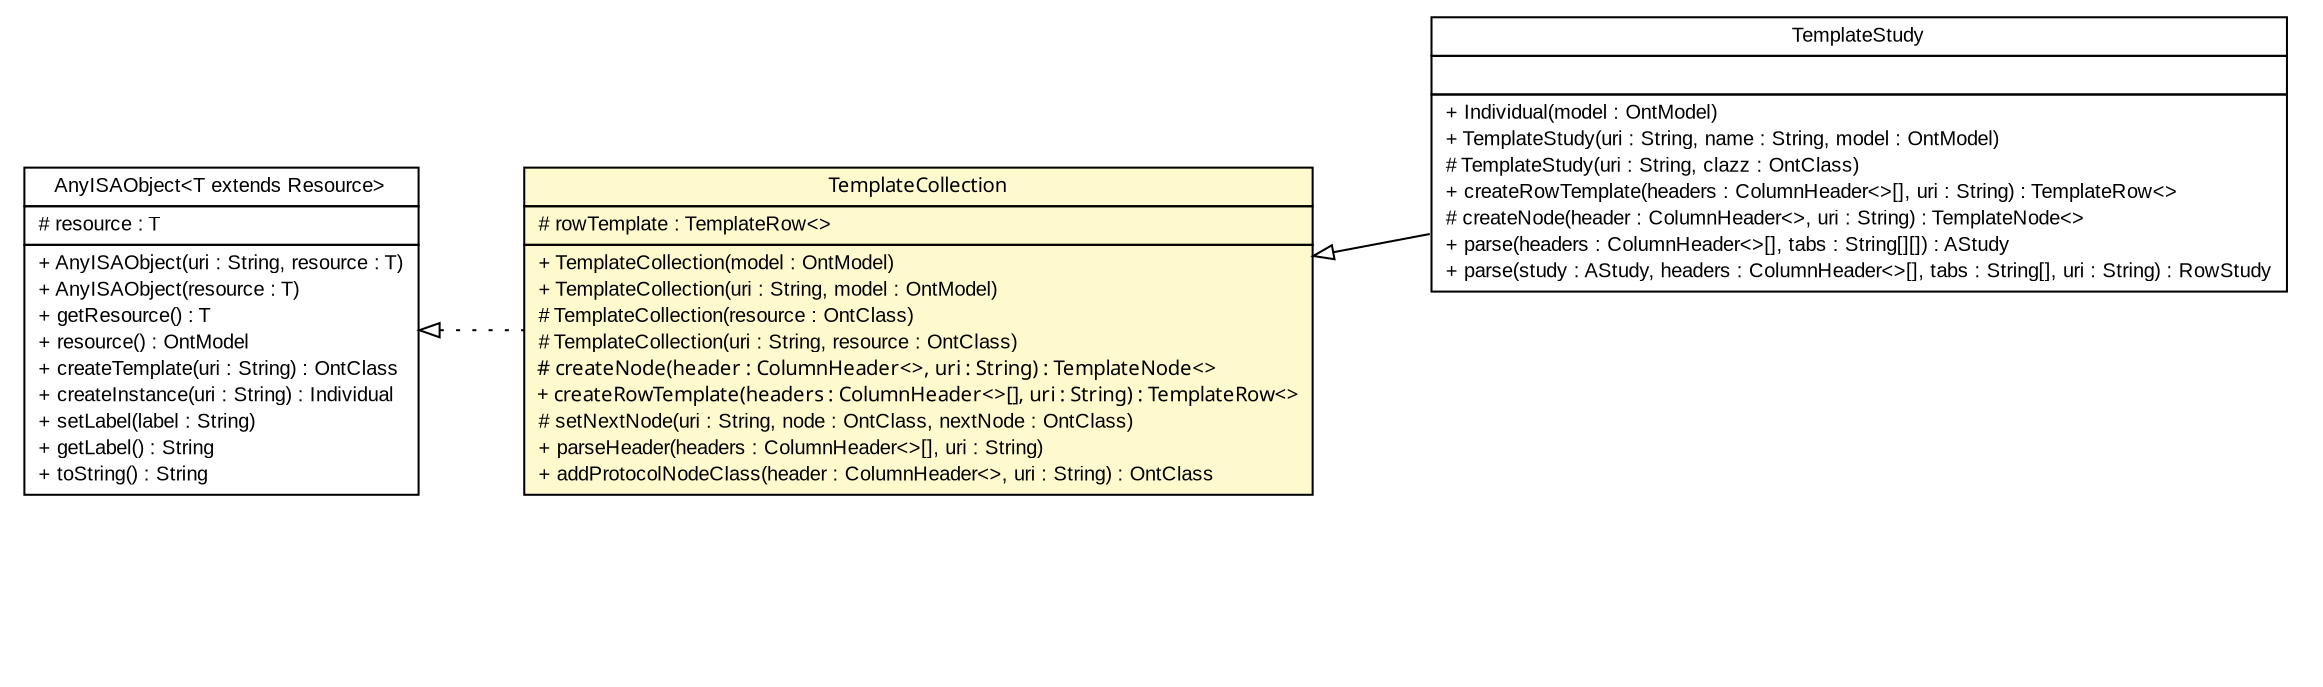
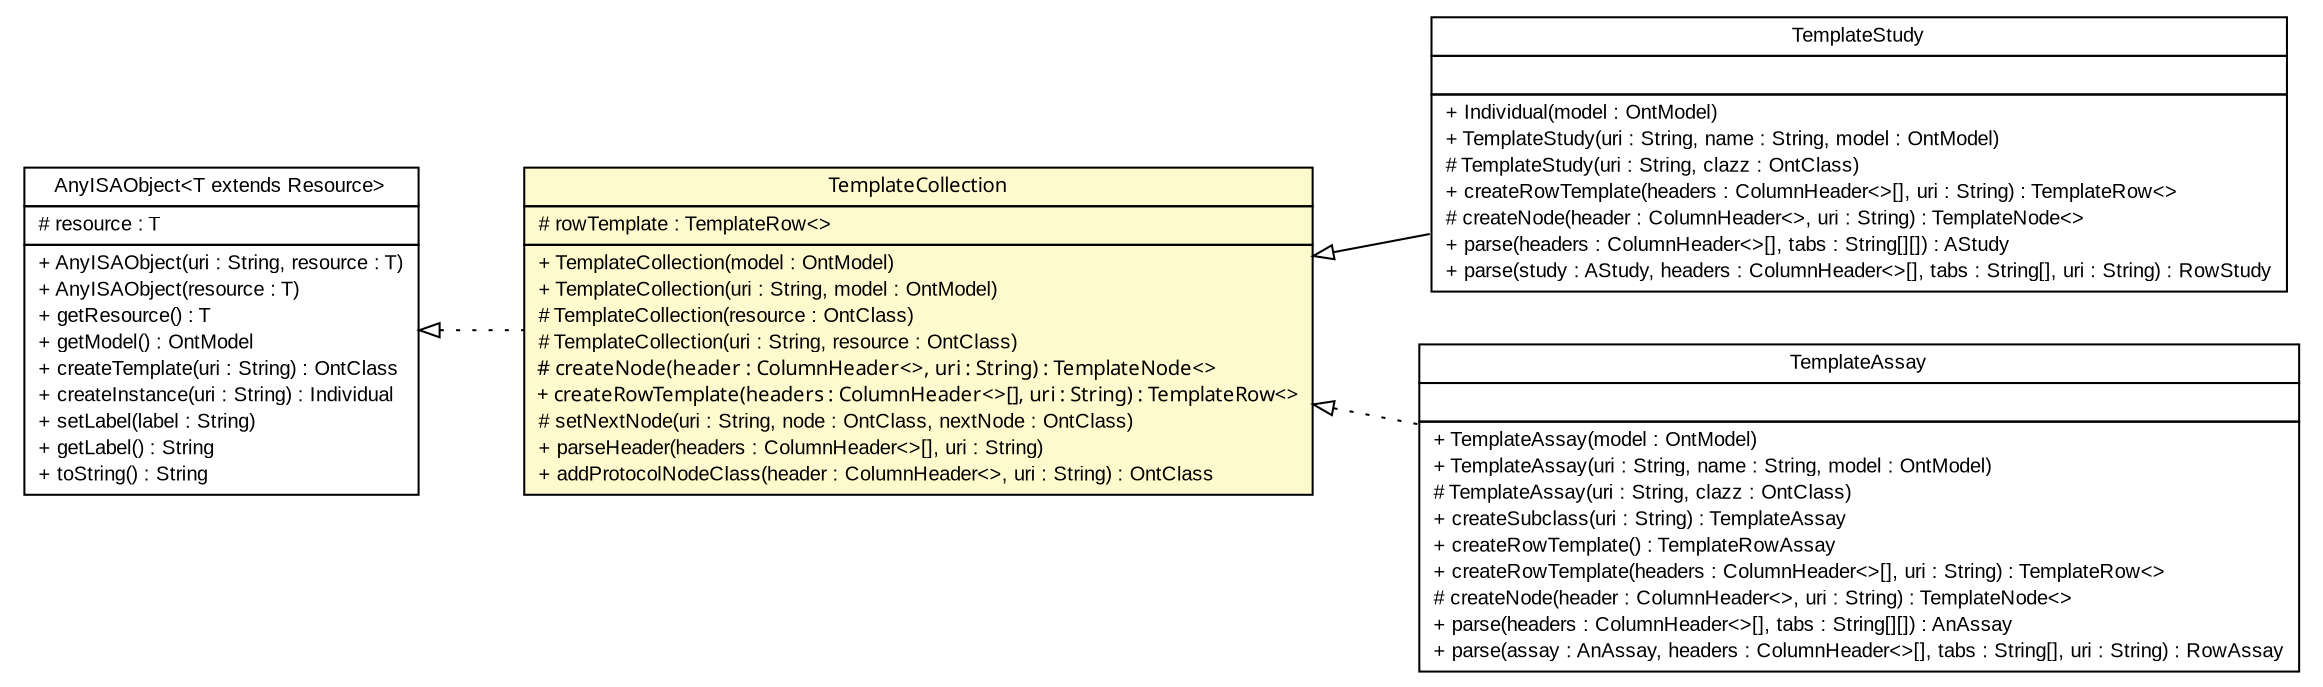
node "AnyISAObject<T extends Resource>": text "+ resource() : OntModel" -> "+ getModel() : OntModel"
node "TemplateAssay": added
